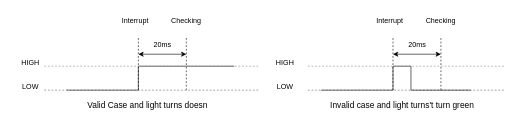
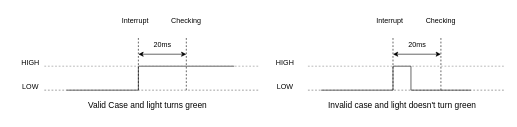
node "Valid Case and light turns doesn": label "Valid Case and light turns doesn" -> "Valid Case and light turns green"
node "Invalid case and light turns't turn green": label "Invalid case and light turns't turn green" -> "Invalid case and light doesn't turn green"
